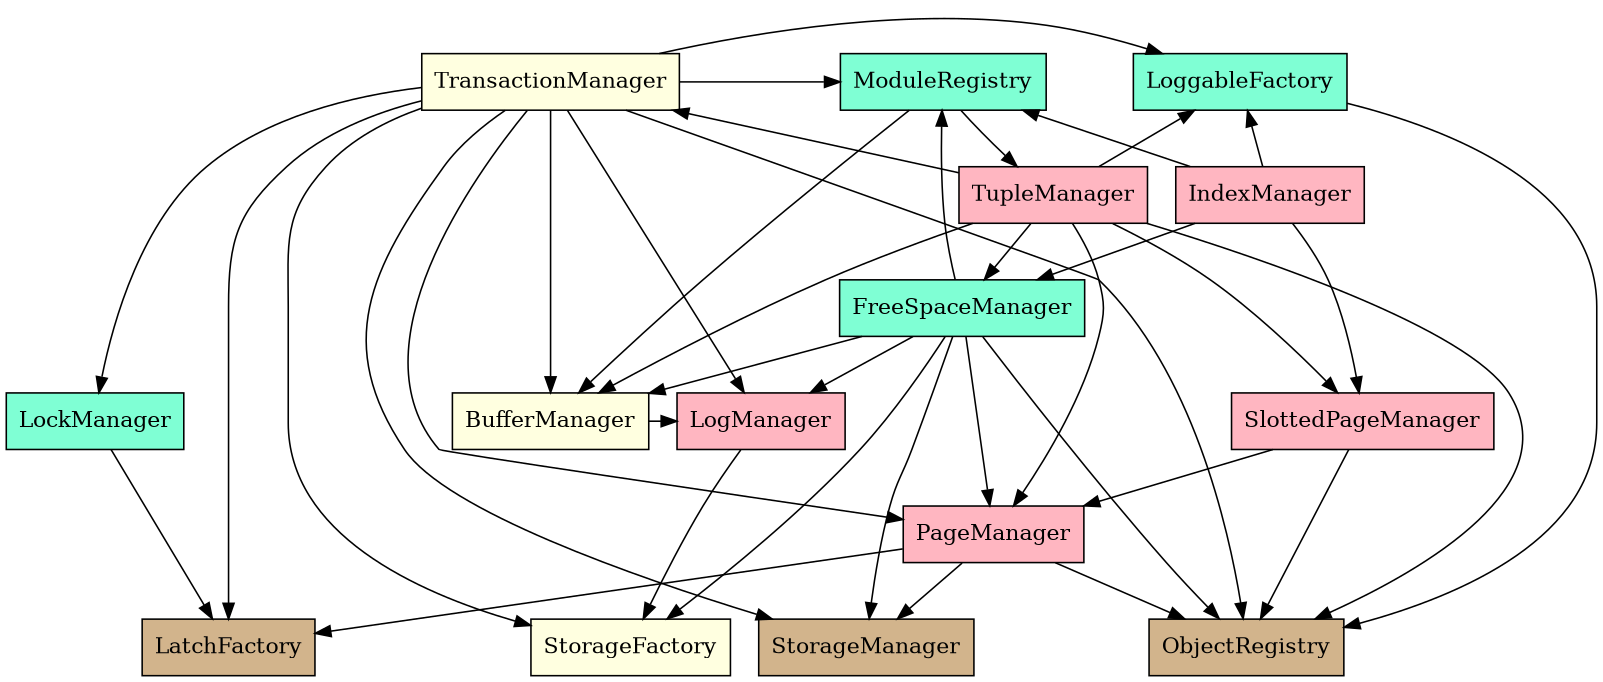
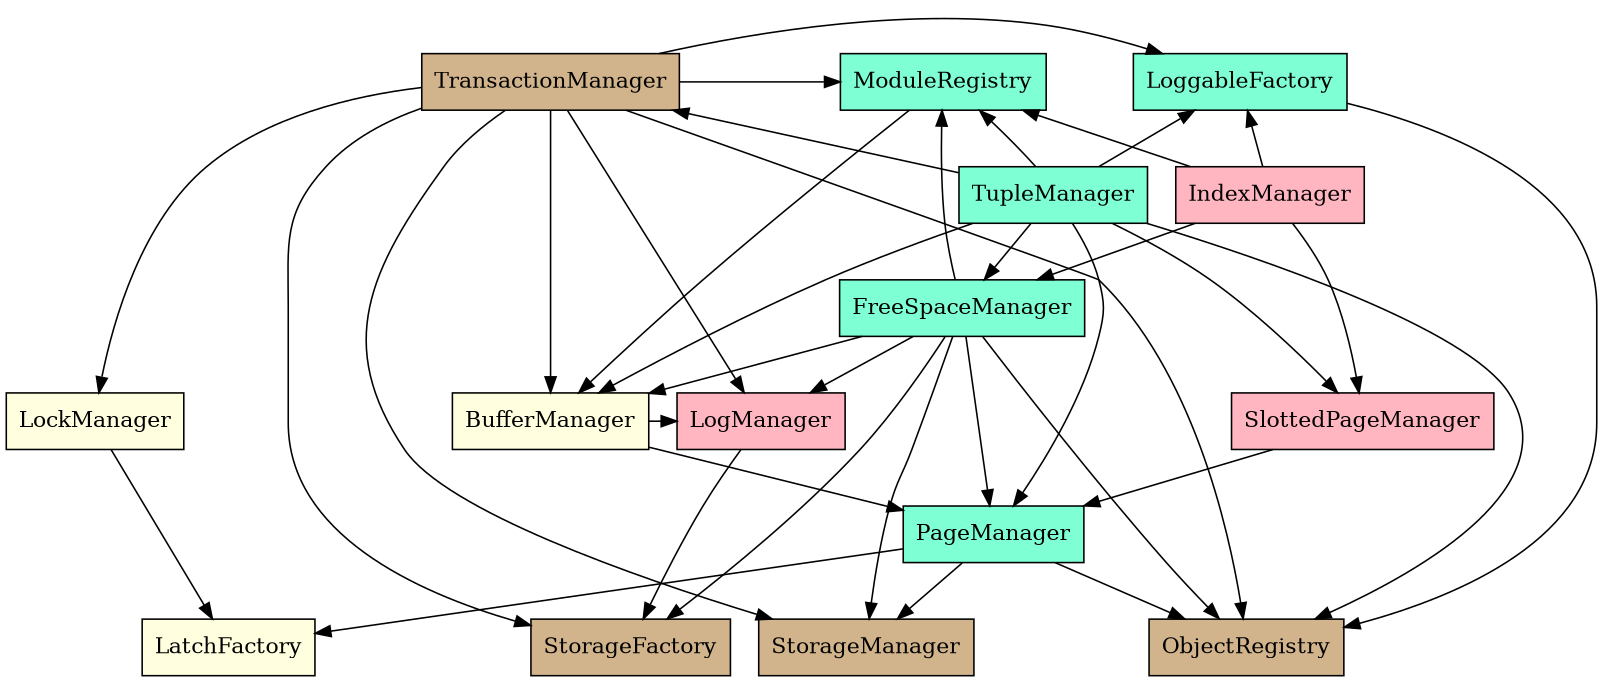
node "TransactionManager": fillcolor lightyellow -> tan
edge "ModuleRegistry" -> "TupleManager": reversed
node "TupleManager": fillcolor lightpink -> aquamarine
edge "TransactionManager" -> "LatchFactory": removed
node "LockManager": fillcolor aquamarine -> lightyellow
edge "TransactionManager" -> "PageManager": now "BufferManager" -> "PageManager"
edge "SlottedPageManager" -> "ObjectRegistry": removed
node "PageManager": fillcolor lightpink -> aquamarine
node "LatchFactory": fillcolor tan -> lightyellow
node "StorageFactory": fillcolor lightyellow -> tan
